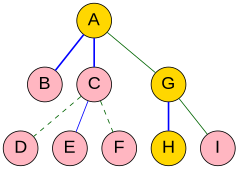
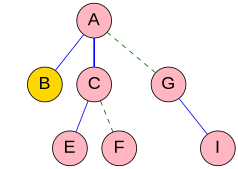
node "A": fillcolor gold -> lightpink
edge "A" -- "G": style solid -> dashed
edge "A" -- "B": style bold -> solid
node "B": fillcolor lightpink -> gold
node "G": fillcolor gold -> lightpink
edge "G" -- "I": color darkgreen -> blue
node "D": removed
node "H": removed
